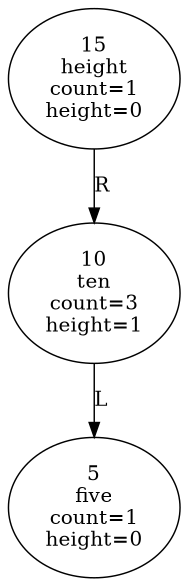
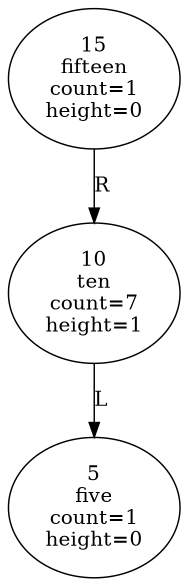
node "15 height count=1 height=0": label "15 height count=1 height=0" -> "15 fifteen count=1 height=0"
node "10 ten count=3 height=1": label "10 ten count=3 height=1" -> "10 ten count=7 height=1"
